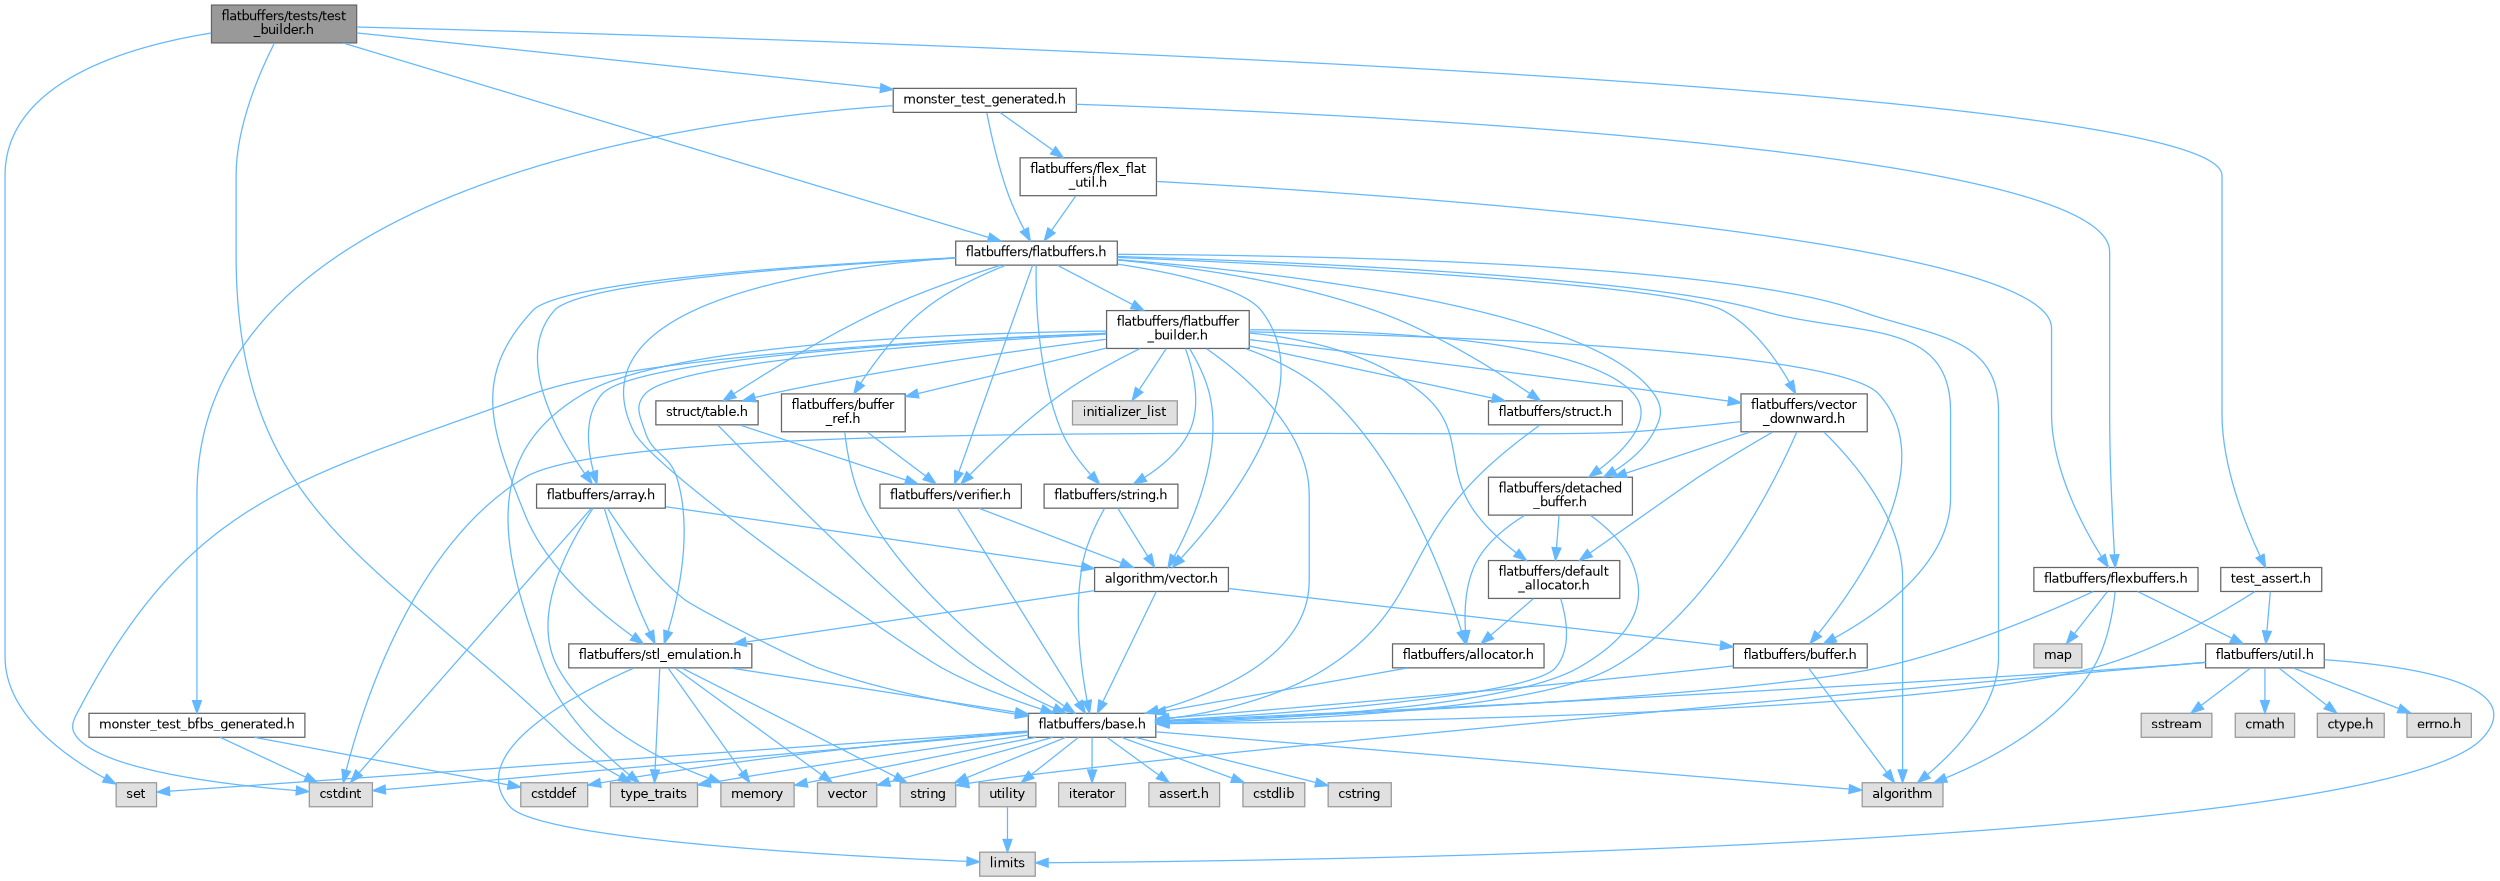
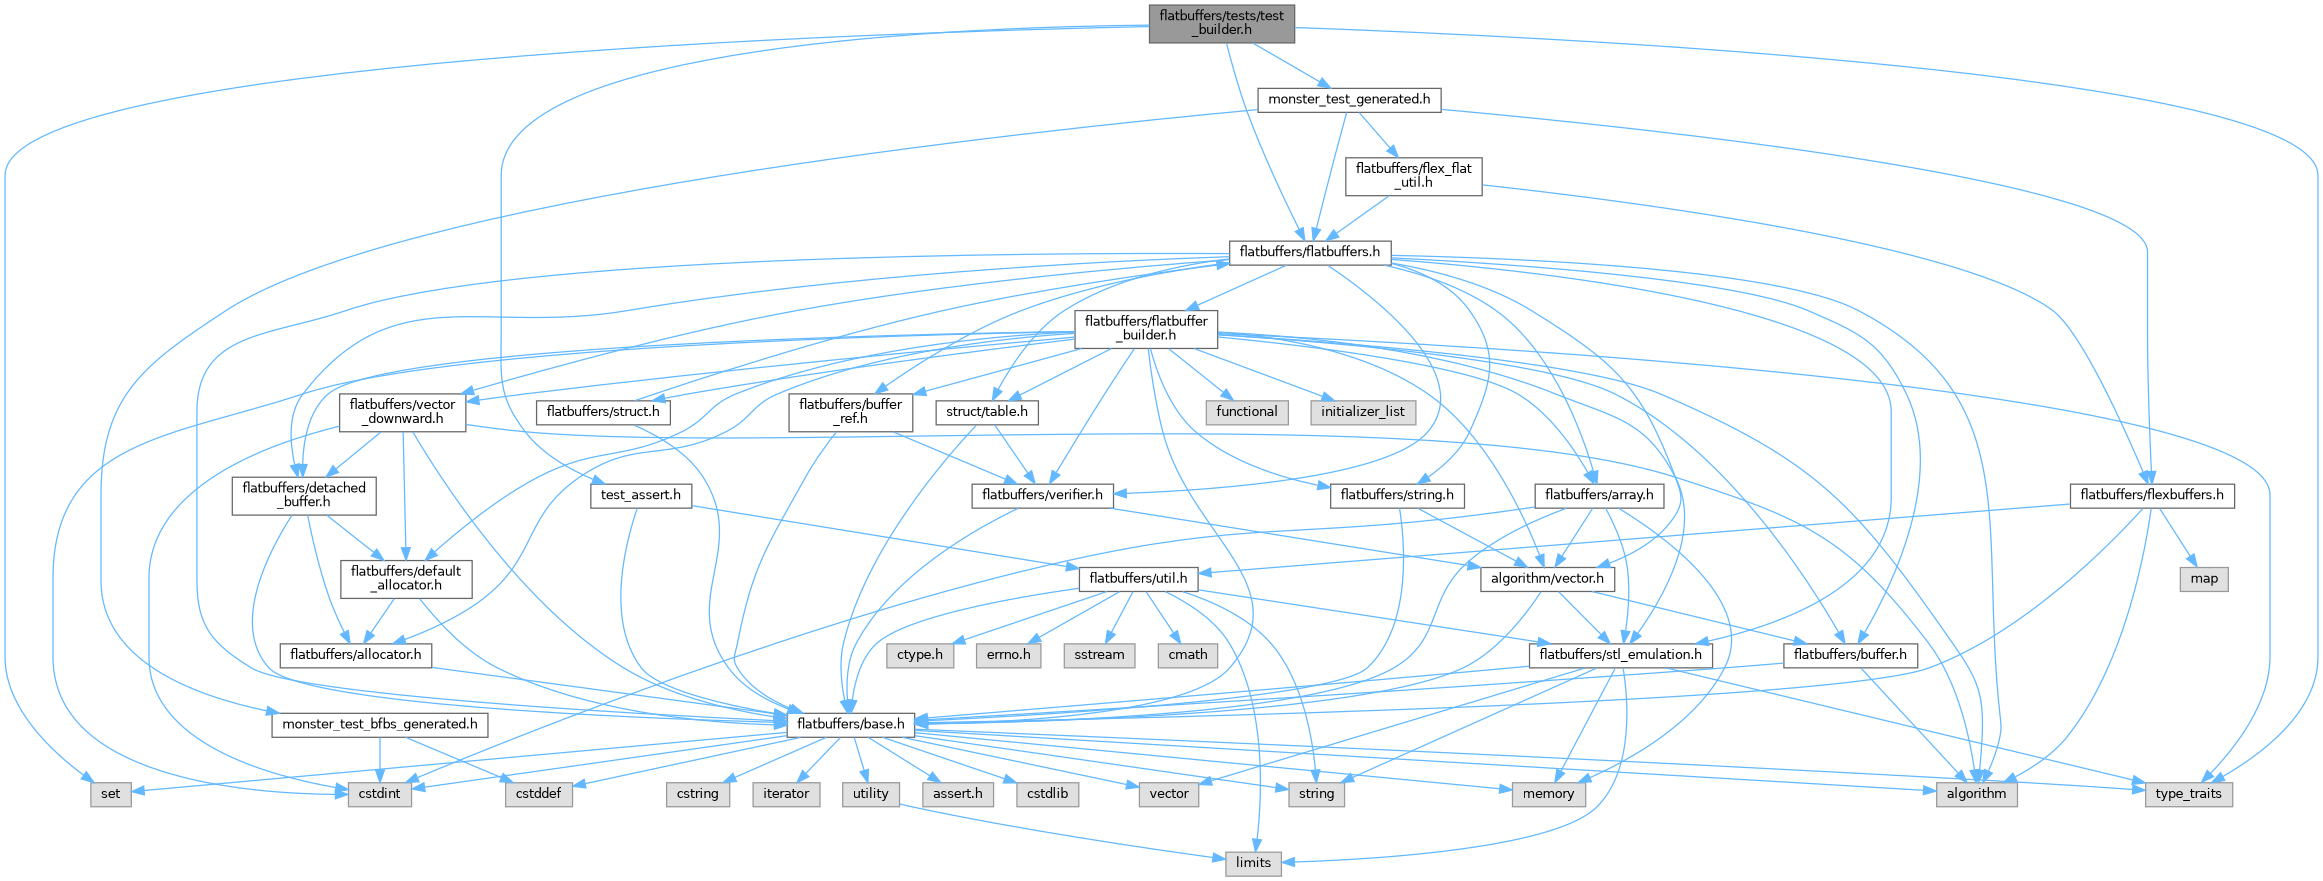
edge "flatbuffers/flatbuffers.h" -> "flatbuffers/struct.h": reversed
edge "flatbuffers/flatbuffer _builder.h" -> "algorithm": added
node "functional": added
edge "flatbuffers/util.h" -> "flatbuffers/stl_emulation.h": added
